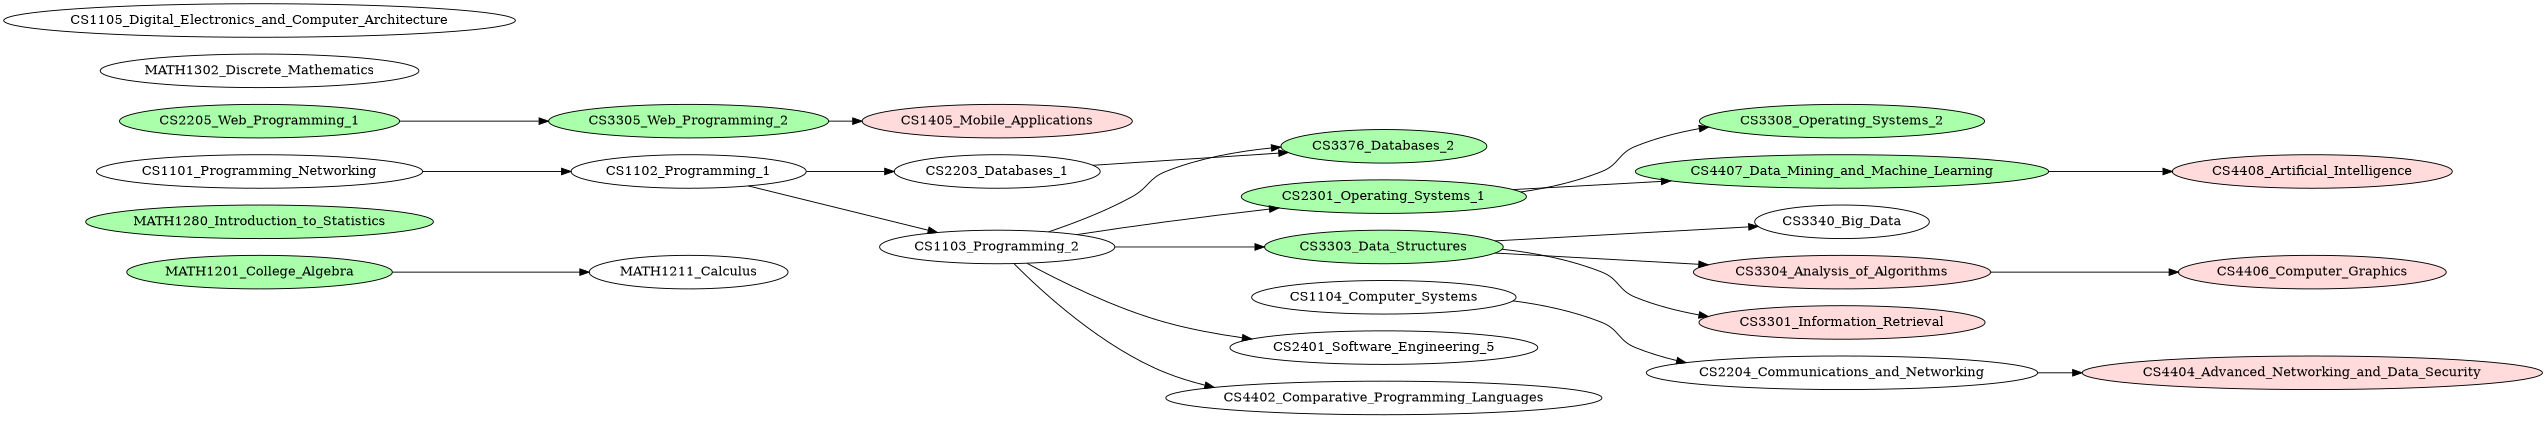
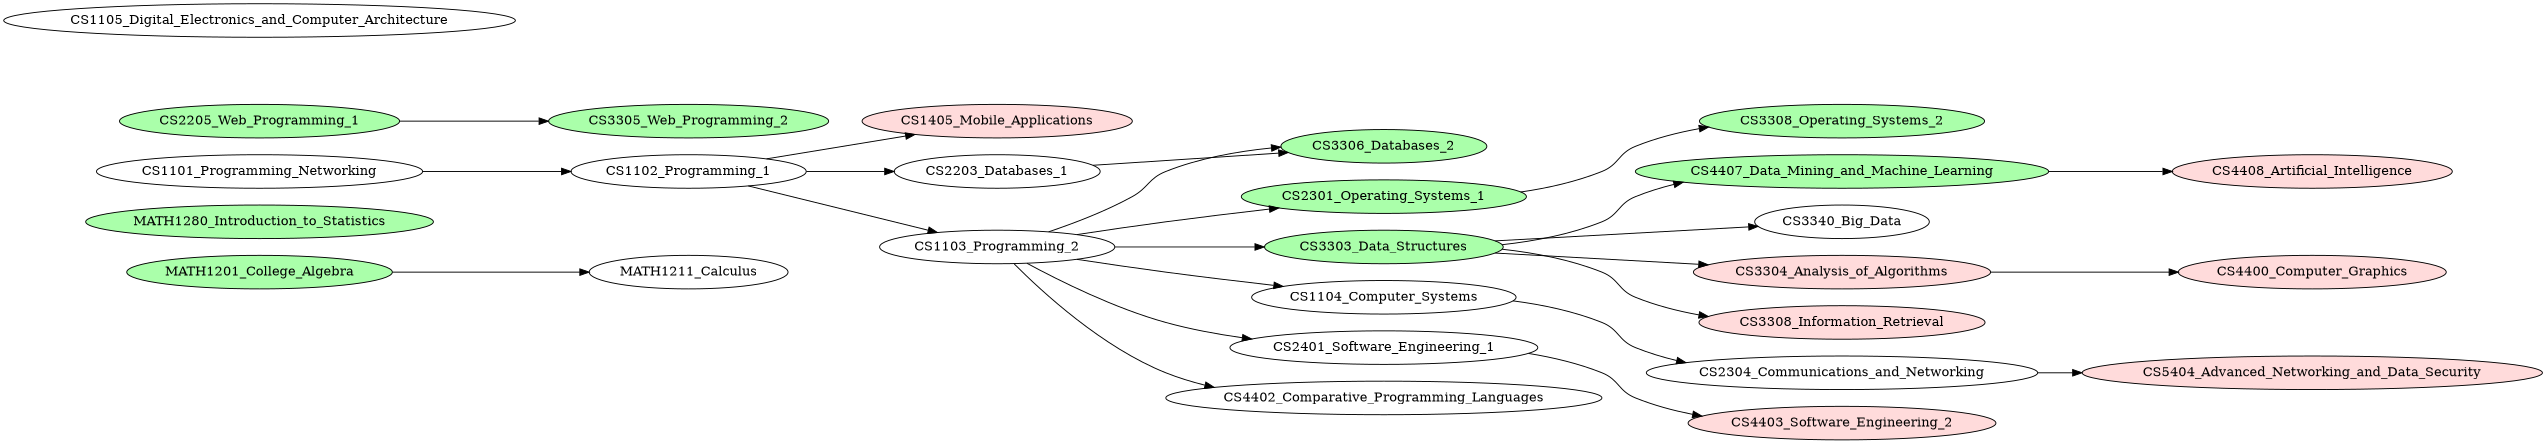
node "MATH1302_Discrete_Mathematics": removed
edge "CS3305_Web_Programming_2" -> "CS1405_Mobile_Applications": now "CS1102_Programming_1" -> "CS1405_Mobile_Applications"
node "CS3376_Databases_2": label "CS3376_Databases_2" -> "CS3306_Databases_2"
edge "CS2301_Operating_Systems_1" -> "CS4407_Data_Mining_and_Machine_Learning": now "CS3303_Data_Structures" -> "CS4407_Data_Mining_and_Machine_Learning"
node "CS4406_Computer_Graphics": label "CS4406_Computer_Graphics" -> "CS4400_Computer_Graphics"
edge "CS1103_Programming_2" -> "CS1104_Computer_Systems": added
node "CS3301_Information_Retrieval": label "CS3301_Information_Retrieval" -> "CS3308_Information_Retrieval"
node "CS2401_Software_Engineering_5": label "CS2401_Software_Engineering_5" -> "CS2401_Software_Engineering_1"
node "CS2204_Communications_and_Networking": label "CS2204_Communications_and_Networking" -> "CS2304_Communications_and_Networking"
node "CS4404_Advanced_Networking_and_Data_Security": label "CS4404_Advanced_Networking_and_Data_Security" -> "CS5404_Advanced_Networking_and_Data_Security"
node "CS4403_Software_Engineering_2": added
